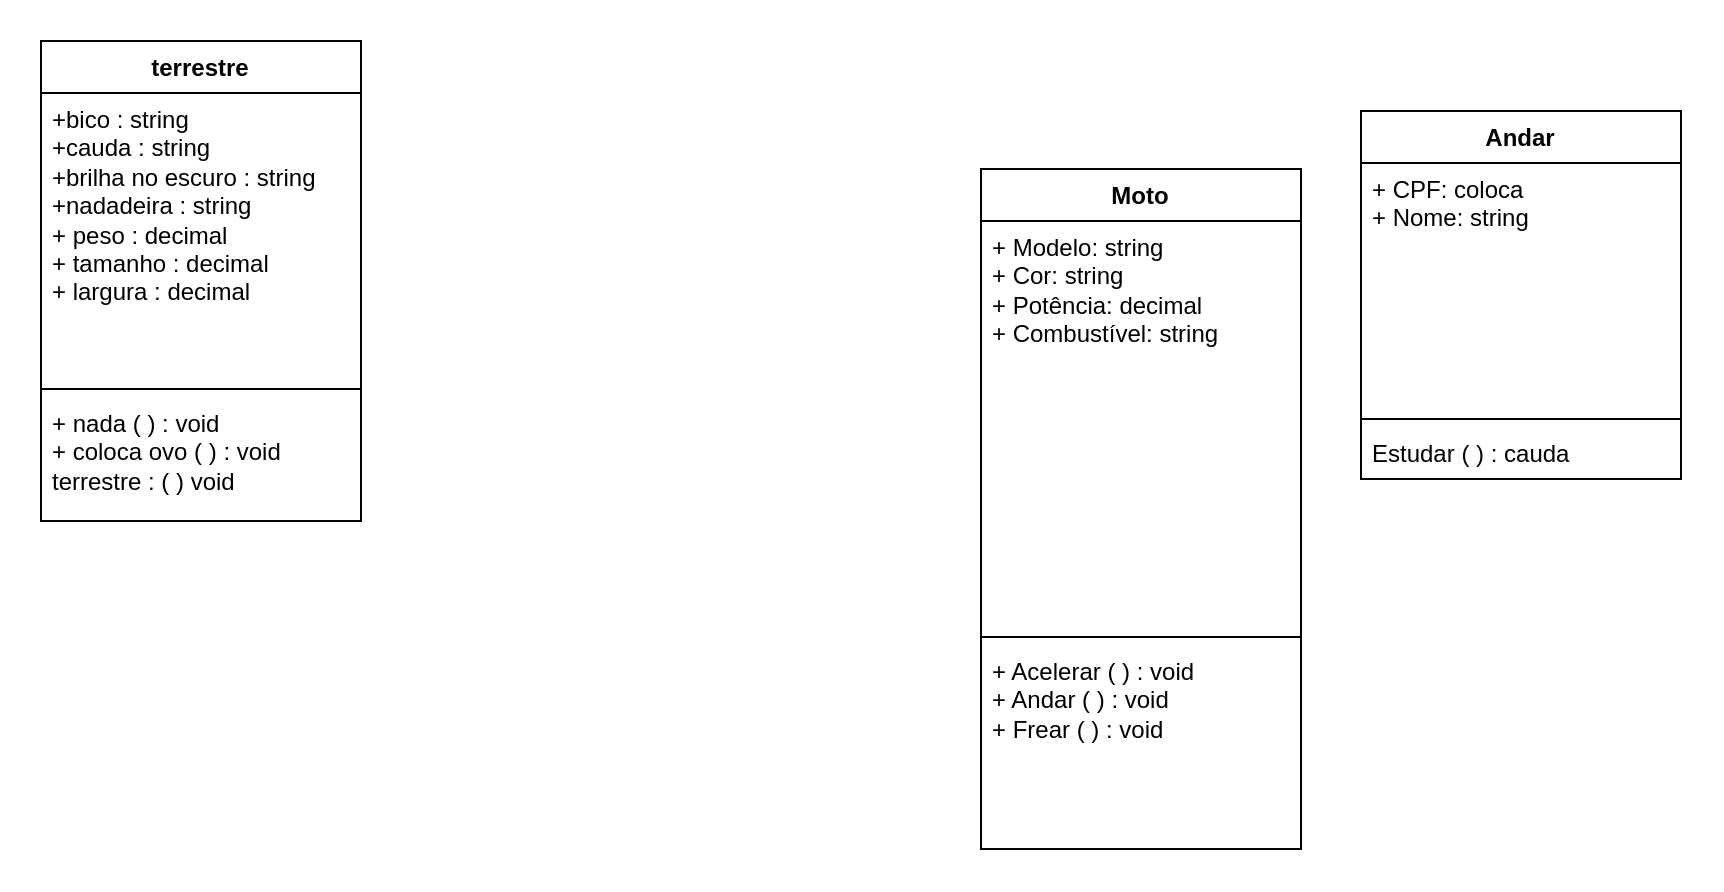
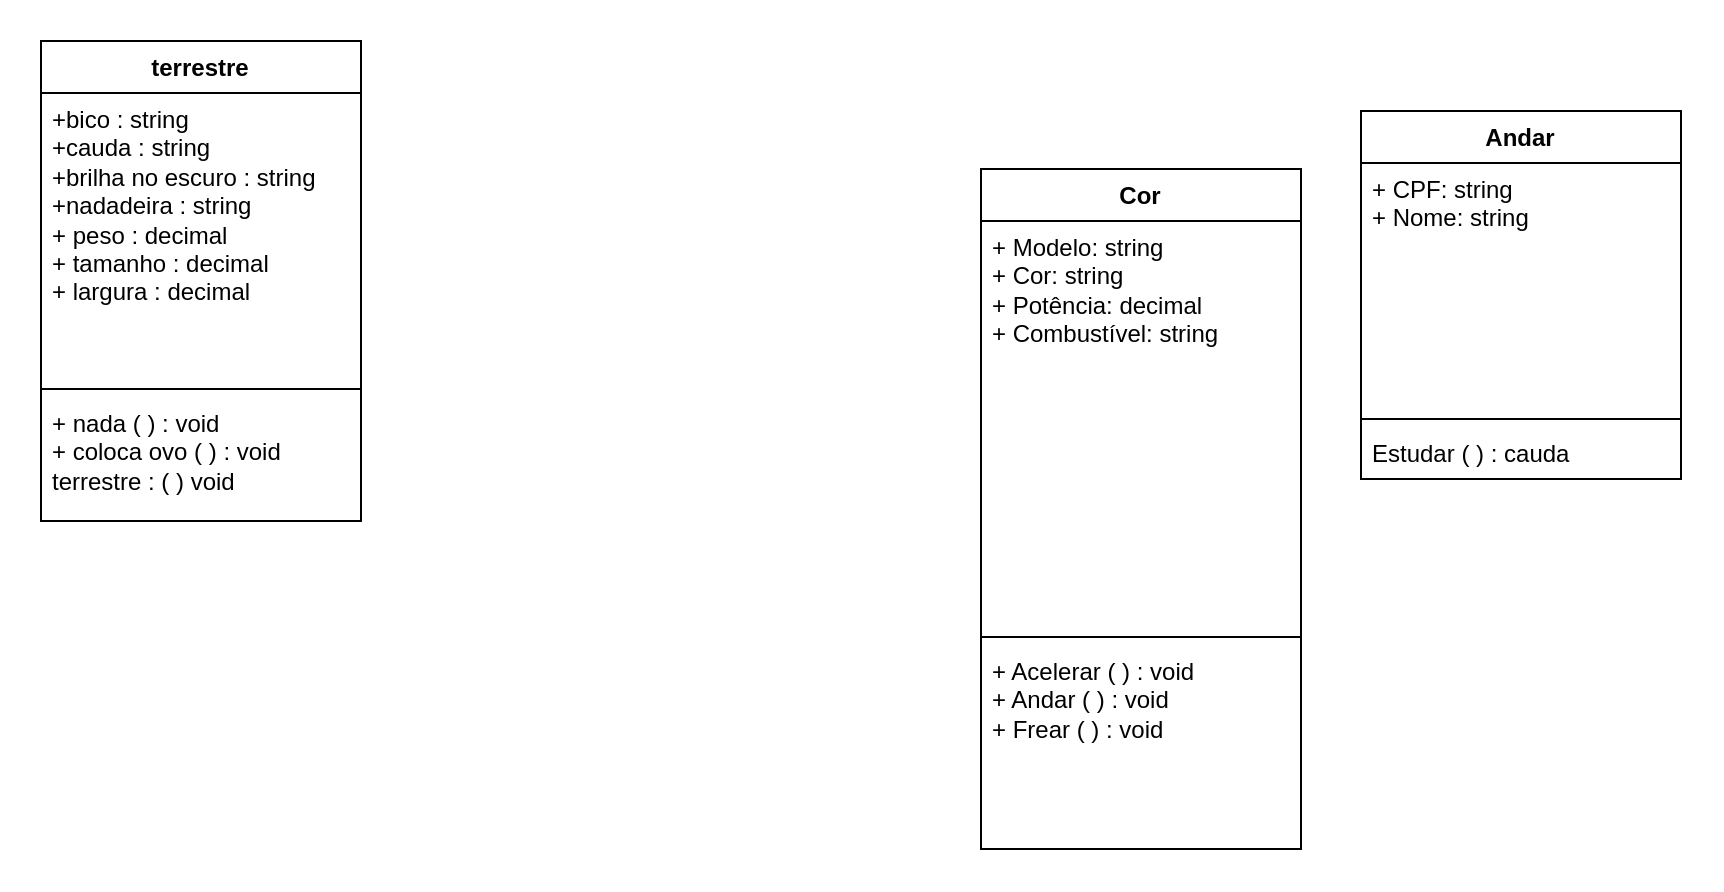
node "Moto": label "Moto" -> "Cor"
node "+ CPF: coloca + Nome: string": label "+ CPF: coloca + Nome: string" -> "+ CPF: string + Nome: string"
